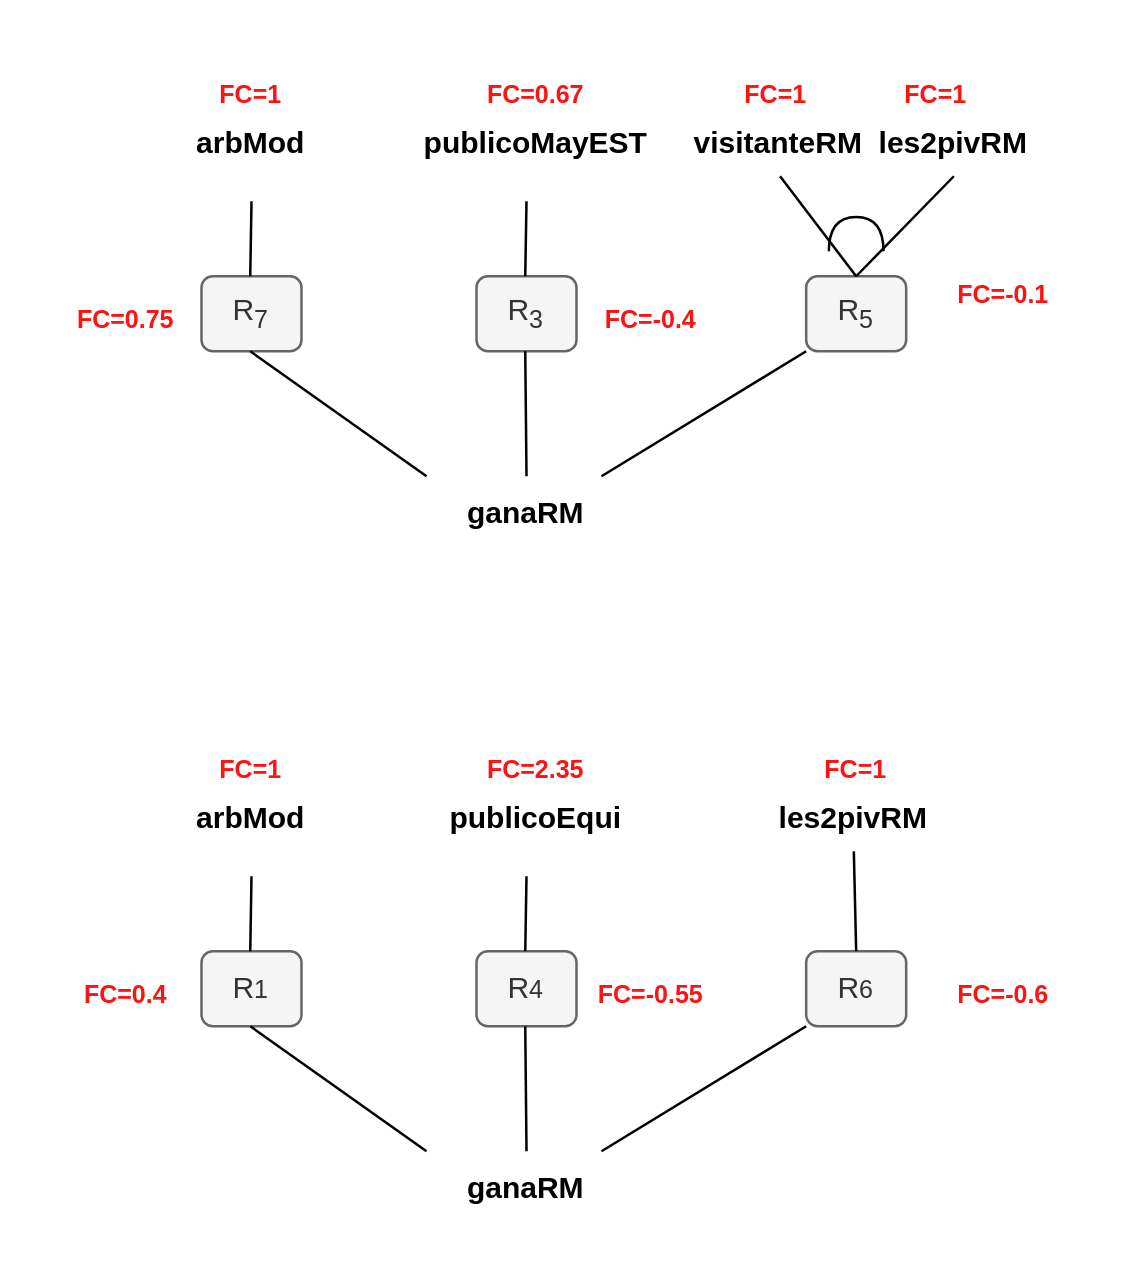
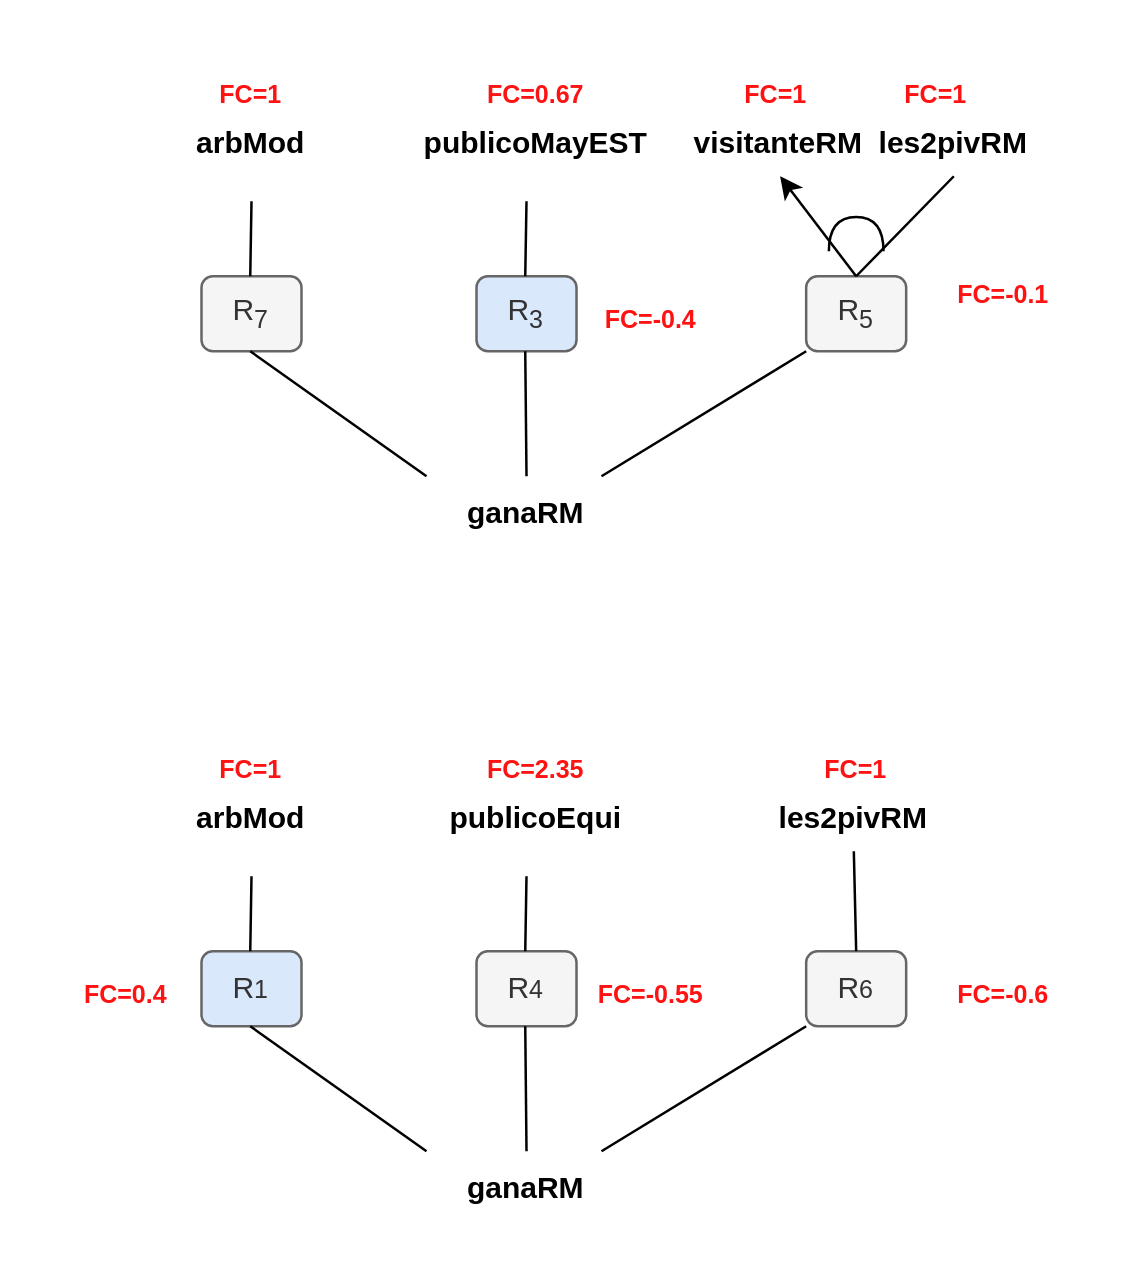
edge "visitanteRM" -- "R5": arrowhead none -> classic
node "FC=0.75": removed
node "R3": fillcolor #f5f5f5 -> #dae8fc
node "R1": fillcolor #f5f5f5 -> #dae8fc
